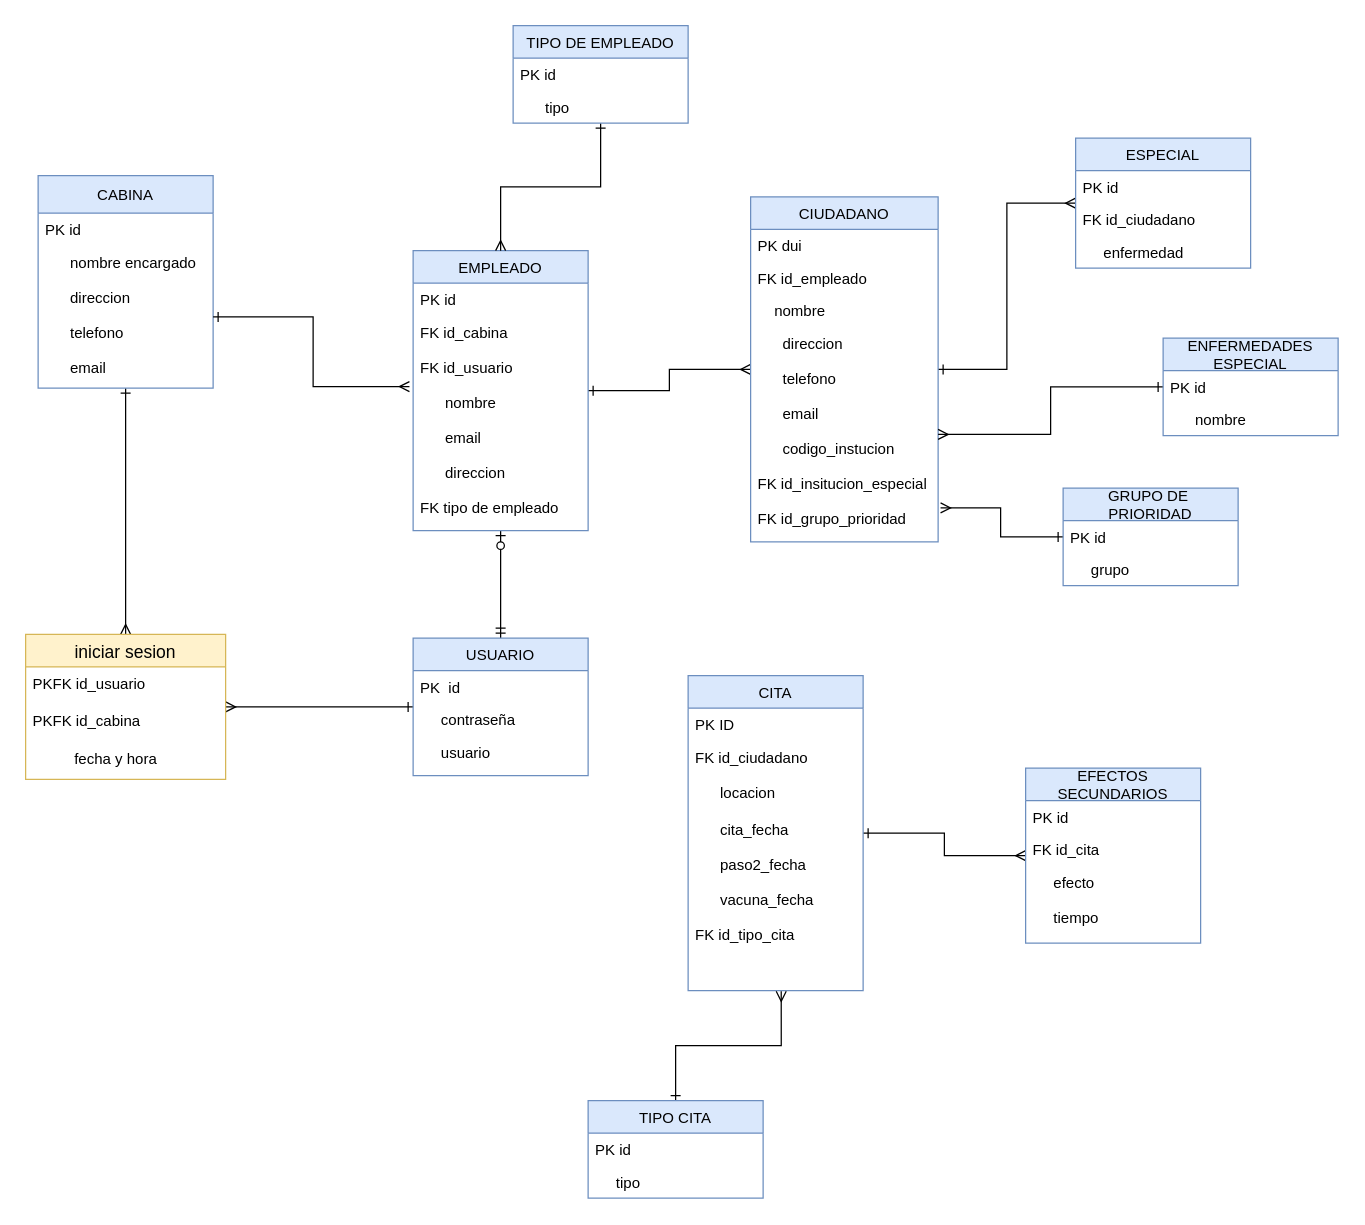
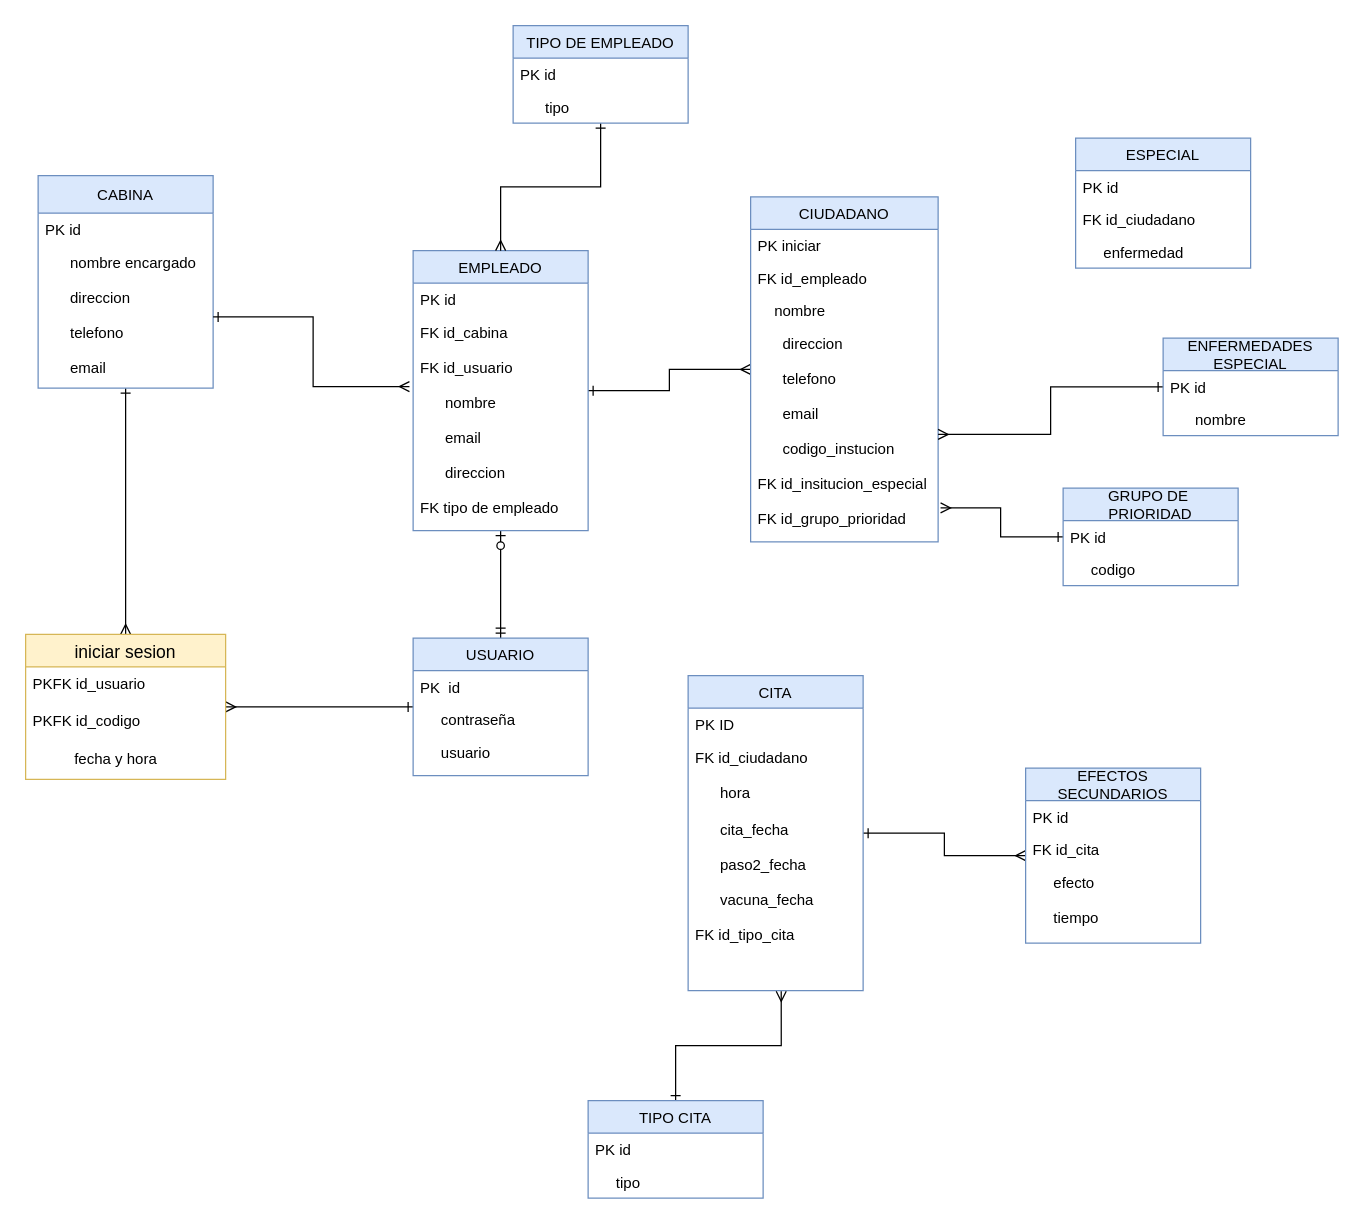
node "PK dui": label "PK dui" -> "PK iniciar"
edge "ESPECIAL" -- "CIUDADANO": removed
node "grupo": label "grupo" -> "codigo"
node "PKFK id_cabina": label "PKFK id_cabina" -> "PKFK id_codigo"
node "FK id_ciudadano locacion": label "FK id_ciudadano locacion" -> "FK id_ciudadano hora"
